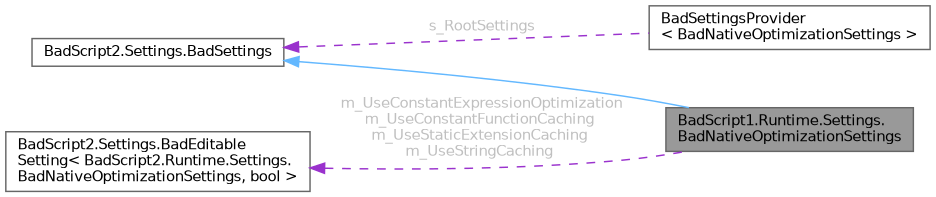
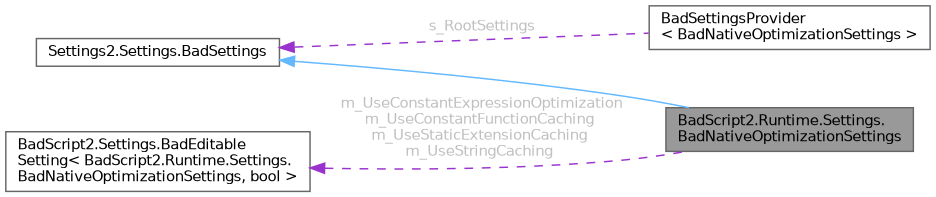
node "BadScript2.Settings.BadSettings": label "BadScript2.Settings.BadSettings" -> "Settings2.Settings.BadSettings"
node "BadScript1.Runtime.Settings. BadNativeOptimizationSettings": label "BadScript1.Runtime.Settings. BadNativeOptimizationSettings" -> "BadScript2.Runtime.Settings. BadNativeOptimizationSettings"
